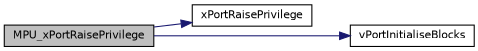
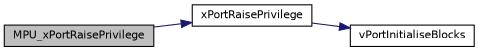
edge "MPU_xPortRaisePrivilege" -> "vPortInitialiseBlocks": now "xPortRaisePrivilege" -> "vPortInitialiseBlocks"
